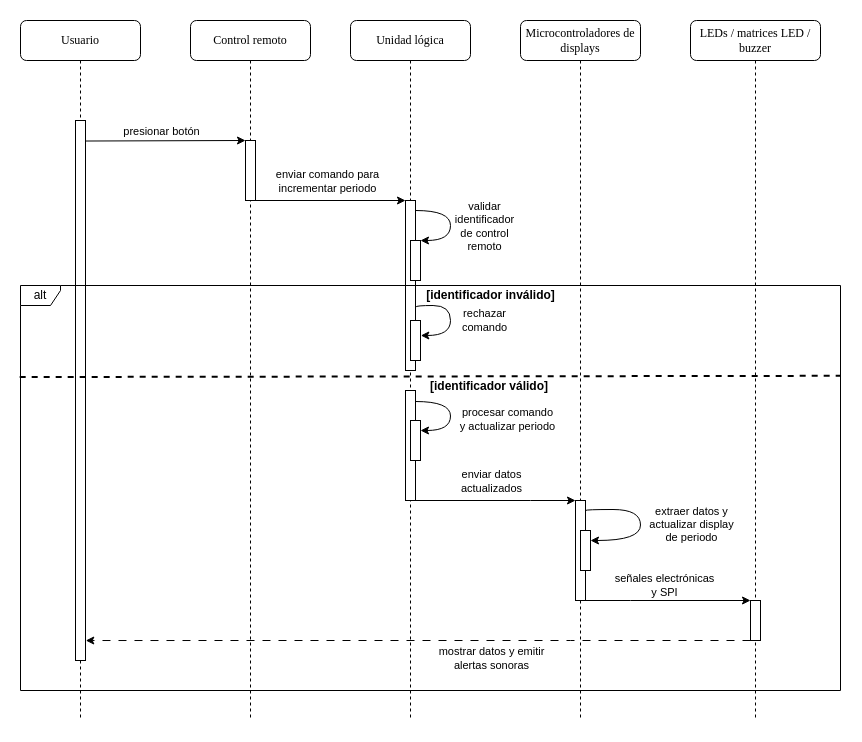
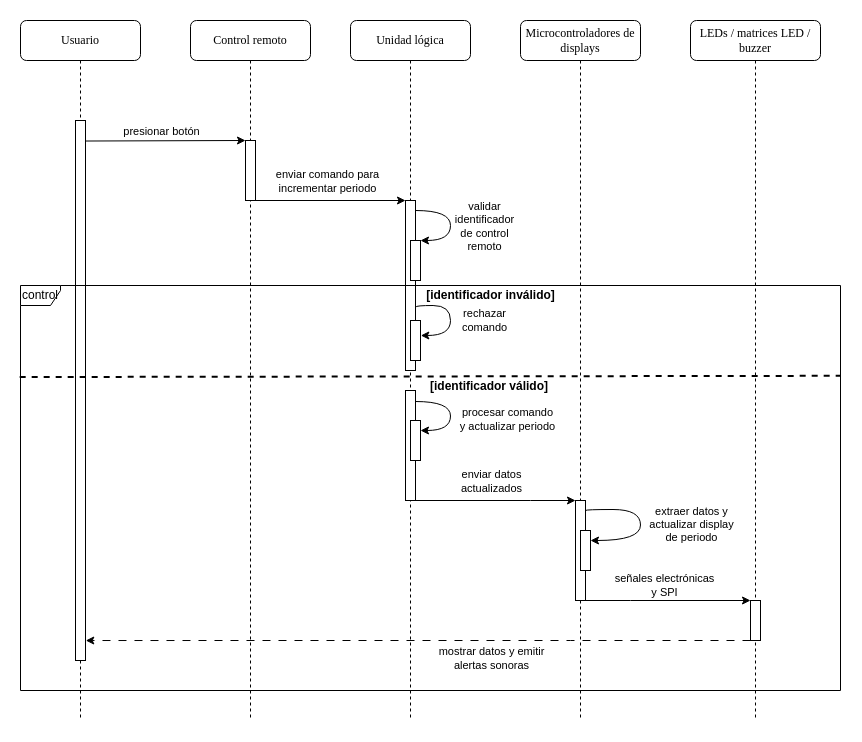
node "alt": label "alt" -> "control"
